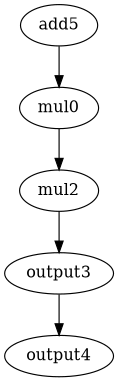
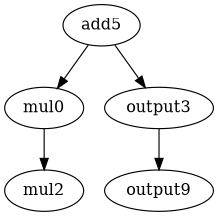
edge "mul2" -> "output3": now "add5" -> "output3"
node "output4": label "output4" -> "output9"
